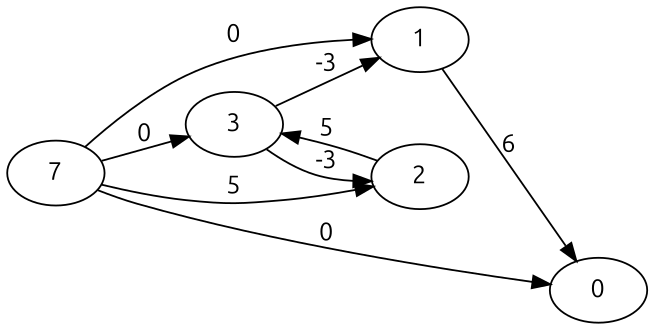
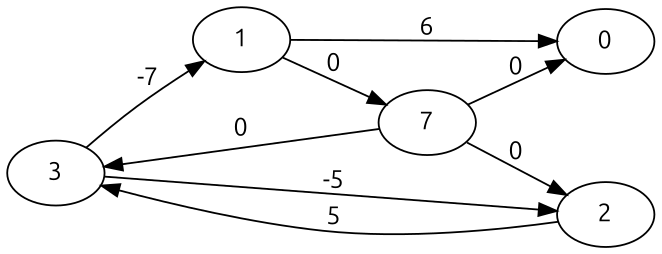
edge "3" -> "1": label "-3" -> "-7"
edge "7" -> "1": reversed
edge "3" -> "2": label "-3" -> "-5"
edge "7" -> "2": label "5" -> "0"
